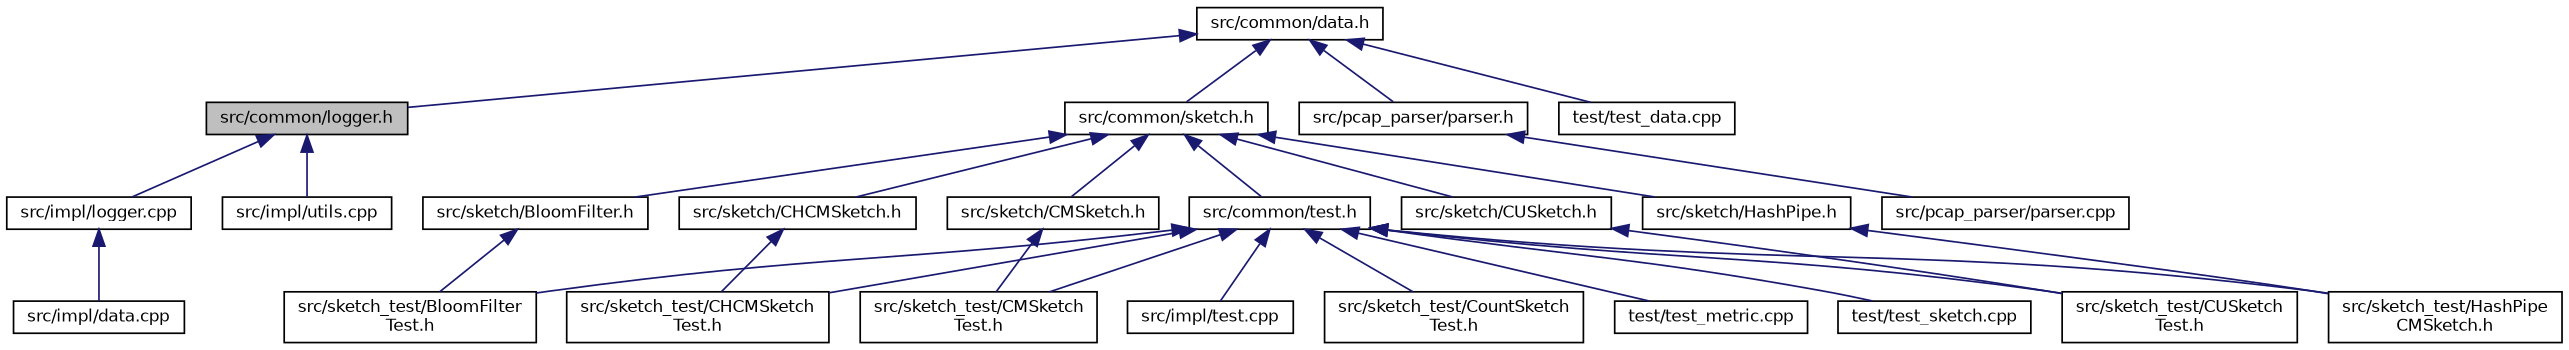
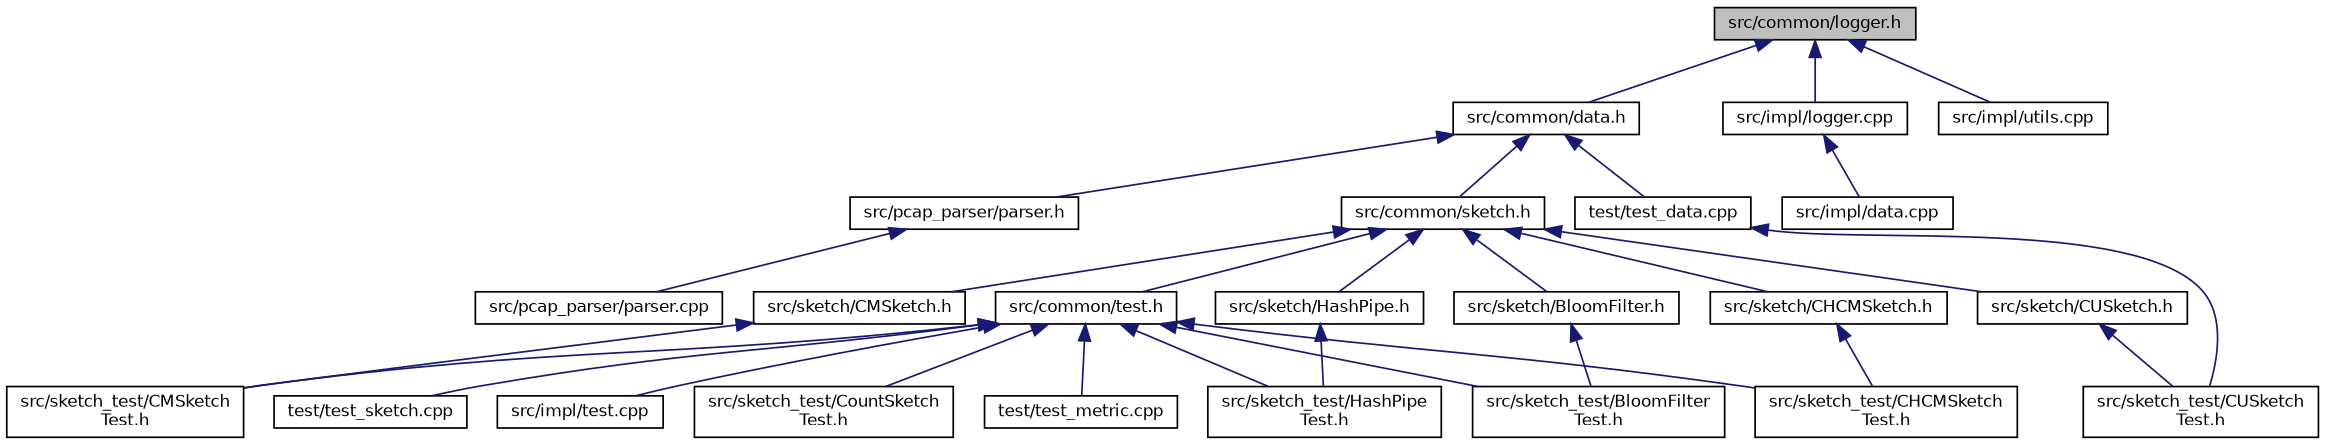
edge "src/common/logger.h" -> "src/common/data.h": reversed
edge "src/sketch_test/CUSketch Test.h" -> "src/common/test.h": now "src/sketch_test/CUSketch Test.h" -> "test/test_data.cpp"
node "src/sketch_test/HashPipe CMSketch.h": label "src/sketch_test/HashPipe CMSketch.h" -> "src/sketch_test/HashPipe Test.h"
